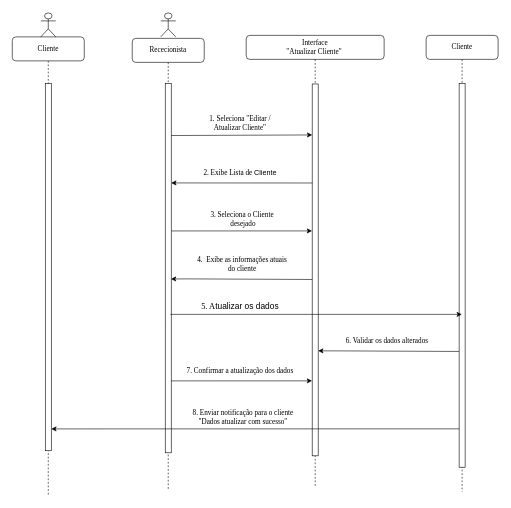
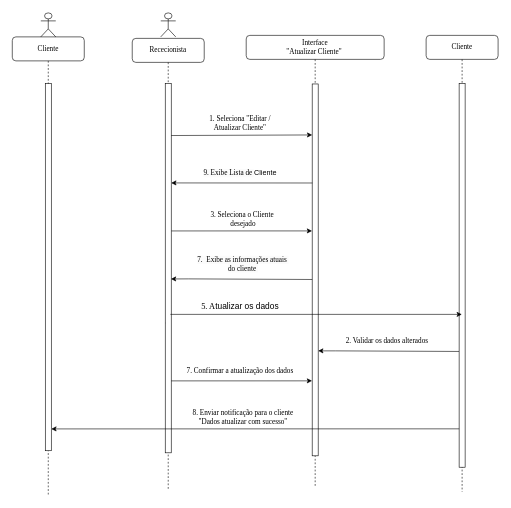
node "2. Exibe Lista de Cliente": label "2. Exibe Lista de Cliente" -> "9. Exibe Lista de Cliente"
node "4. Exibe as informações atuais do cliente": label "4. Exibe as informações atuais do cliente" -> "7. Exibe as informações atuais do cliente"
node "6. Validar os dados alterados": label "6. Validar os dados alterados" -> "2. Validar os dados alterados"
